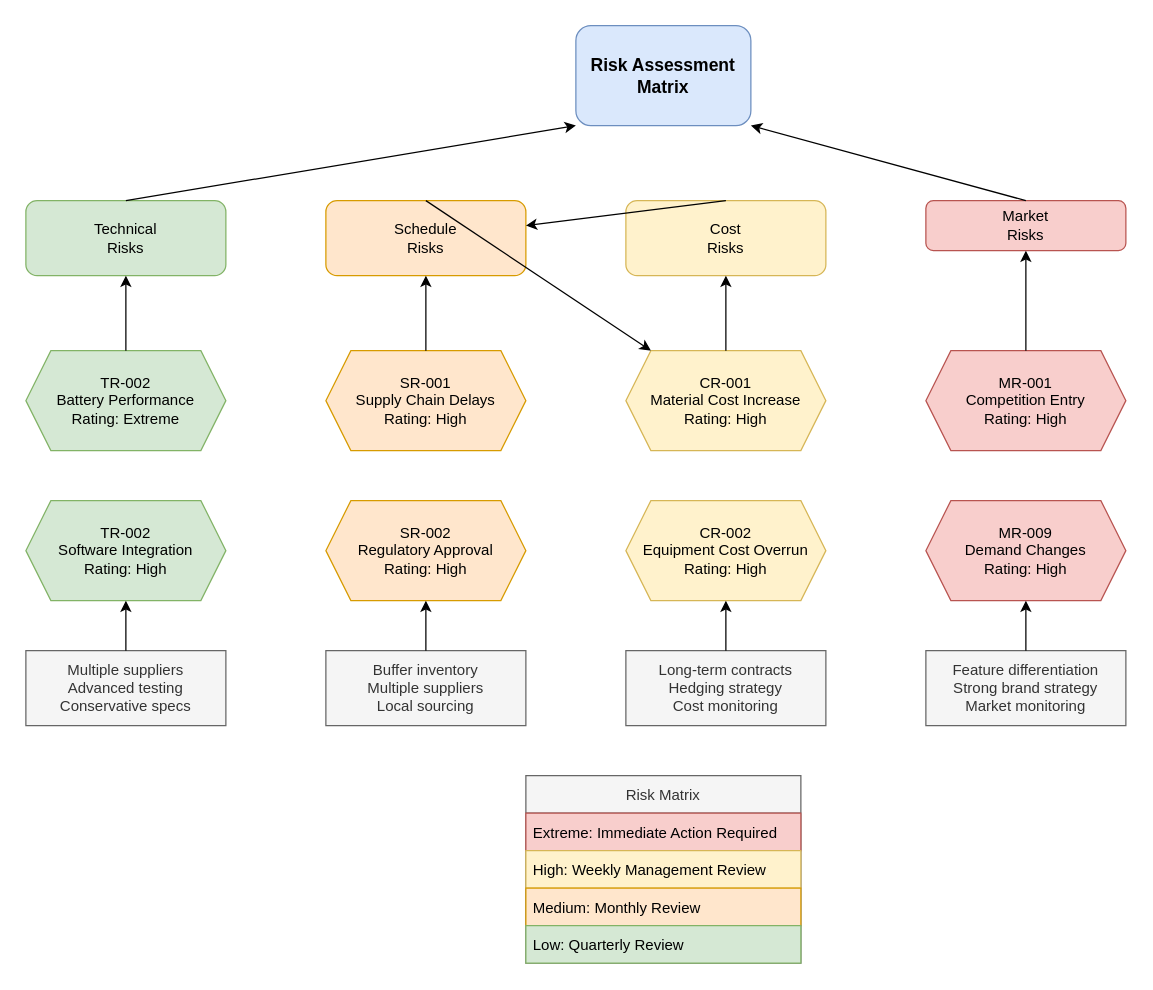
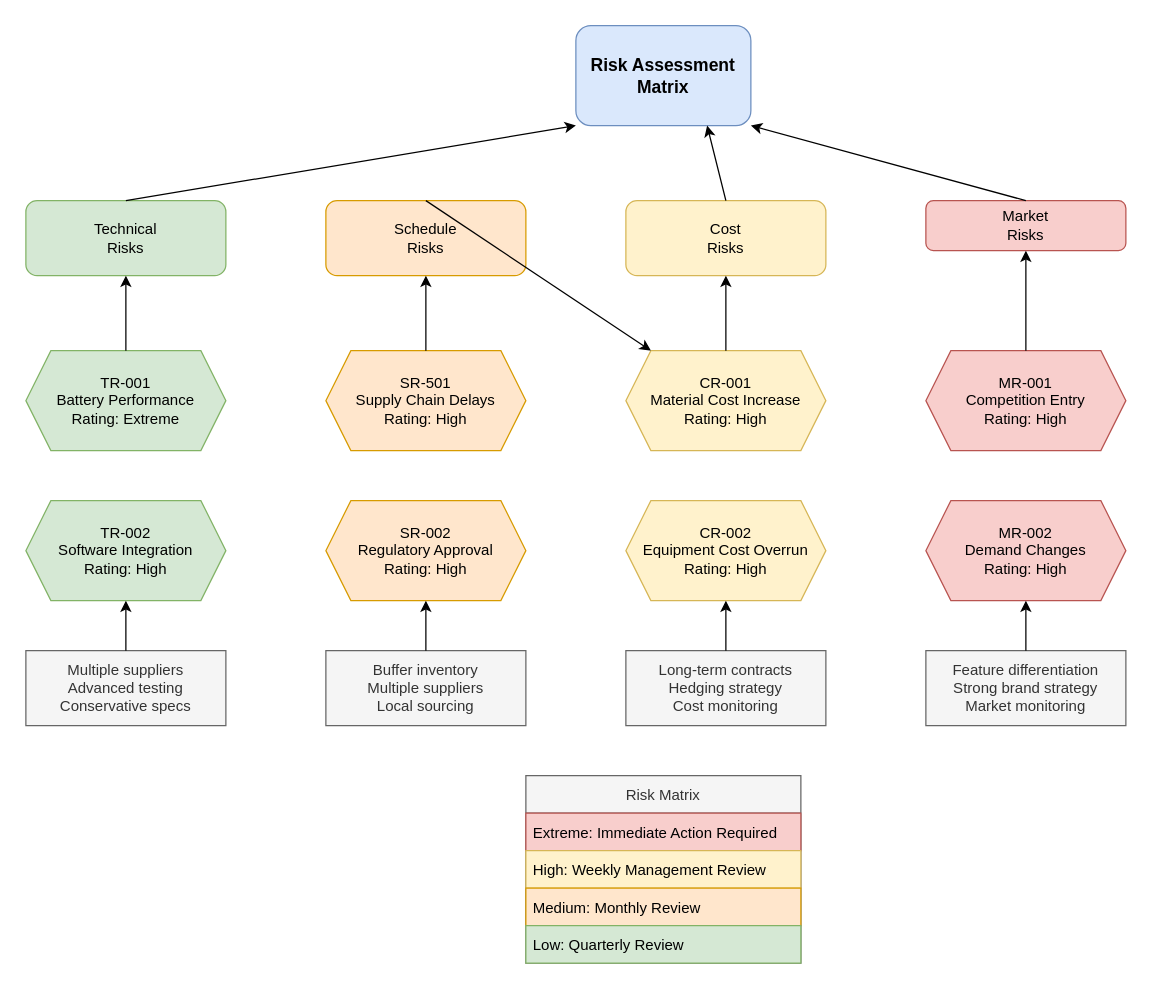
edge "Cost Risks" -> "Schedule Risks": now "Cost Risks" -> "Risk Assessment Matrix"
node "TR-002 Battery Performance Rating: Extreme": label "TR-002 Battery Performance Rating: Extreme" -> "TR-001 Battery Performance Rating: Extreme"
node "SR-001 Supply Chain Delays Rating: High": label "SR-001 Supply Chain Delays Rating: High" -> "SR-501 Supply Chain Delays Rating: High"
node "MR-009 Demand Changes Rating: High": label "MR-009 Demand Changes Rating: High" -> "MR-002 Demand Changes Rating: High"
